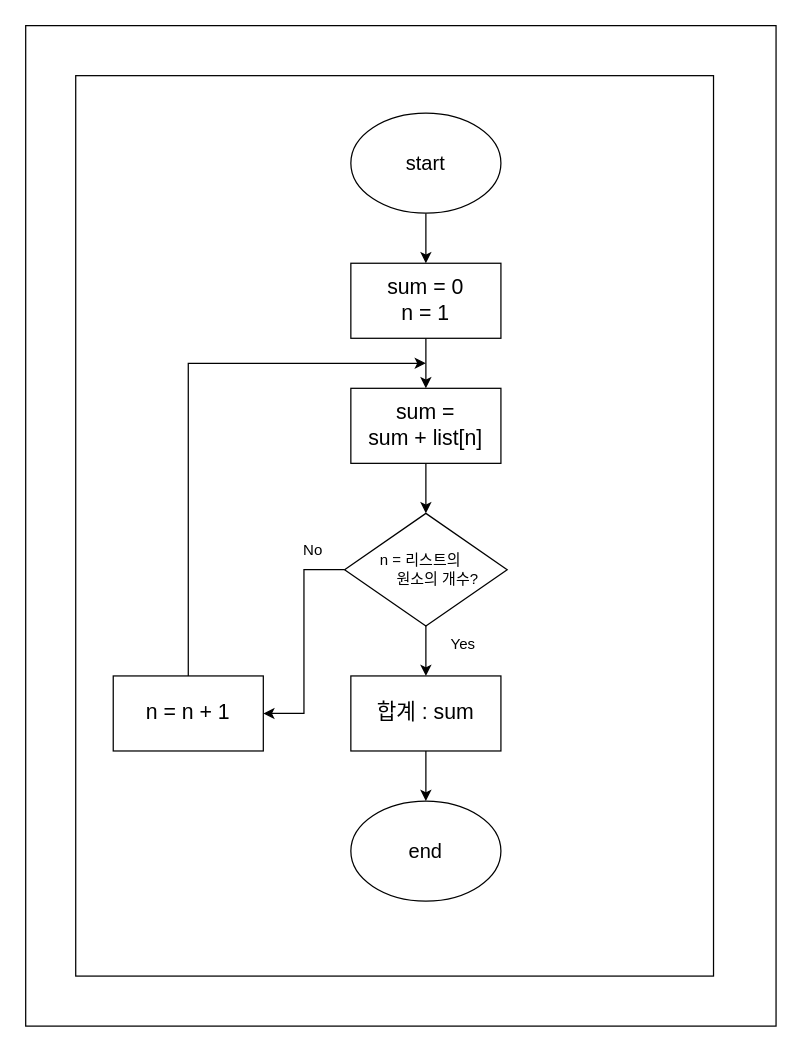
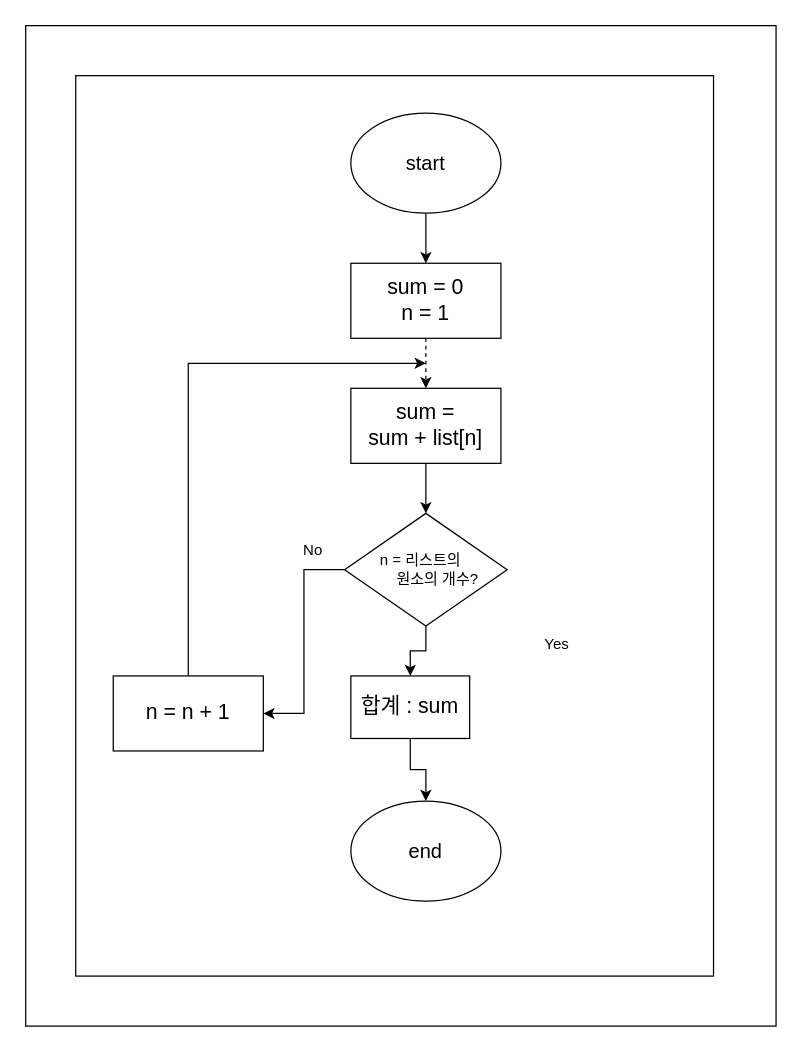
edge "sum = 0 n = 1" -> "sum = sum + list[n]": style solid -> dashed
node "Yes": moved (463, 644) -> (557, 644)
node "합계 : sum": size 150x75 -> 119x63
